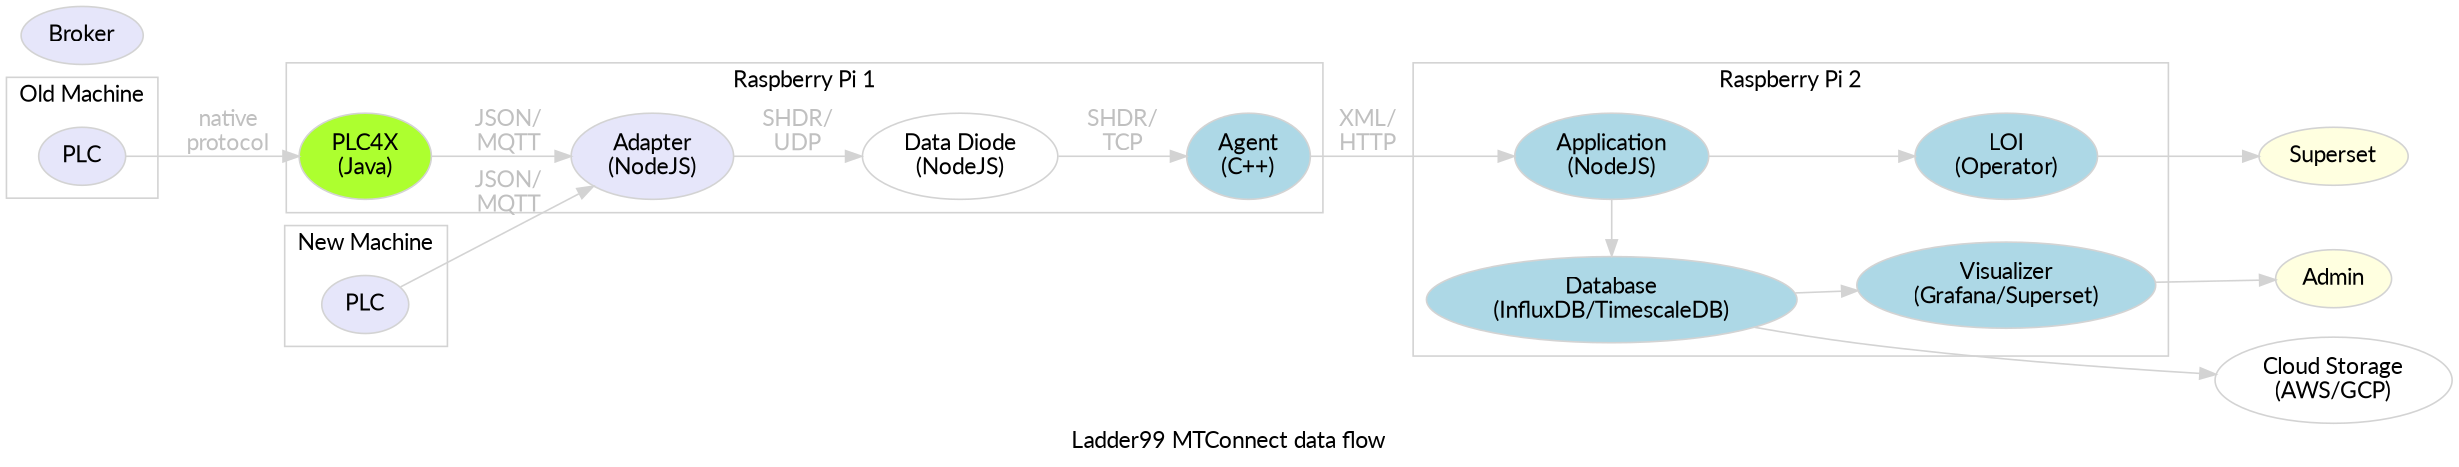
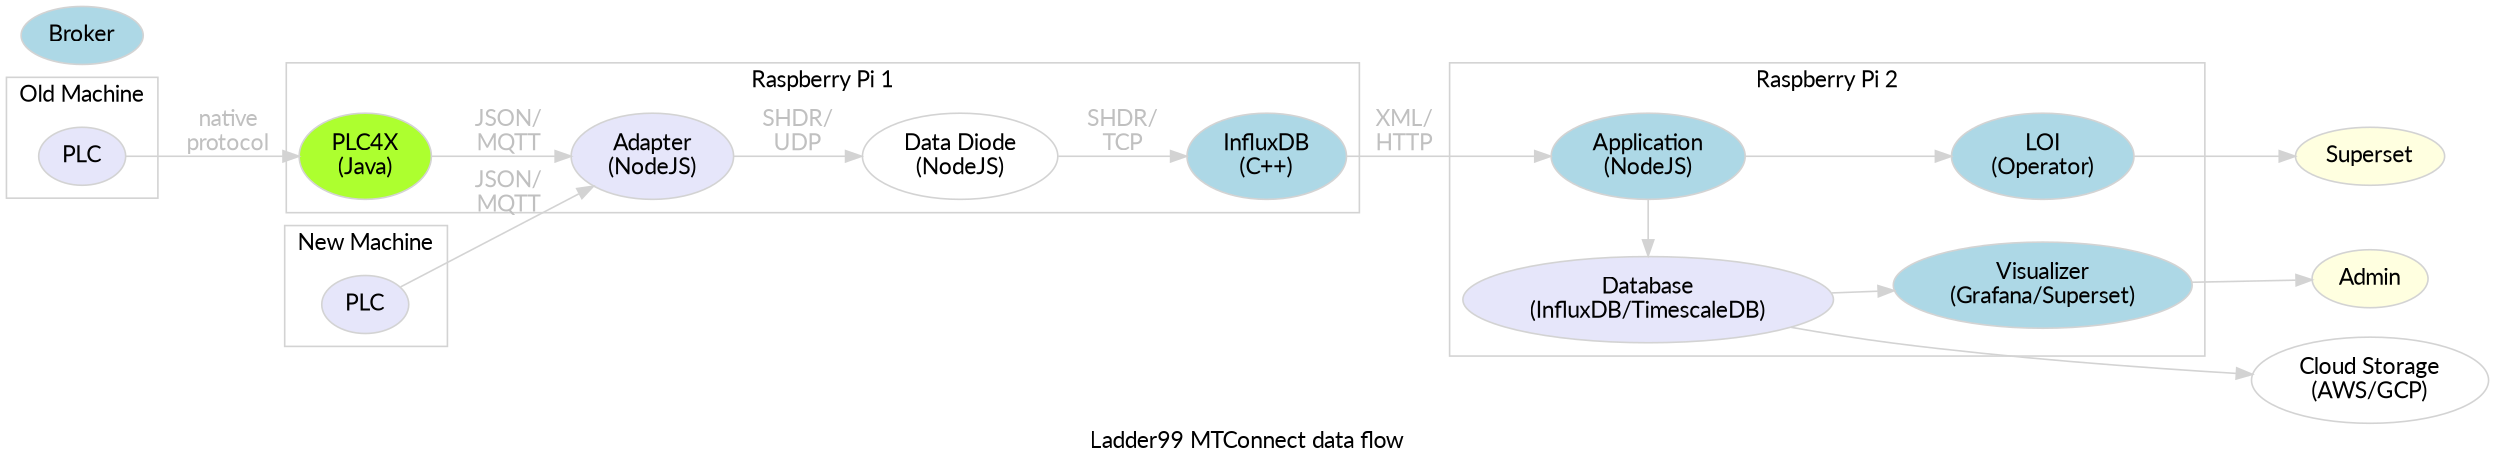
node "Broker": fillcolor lavender -> lightblue
node "Agent (C++)": label "Agent (C++)" -> "InfluxDB (C++)"
node "Database (InfluxDB/TimescaleDB)": fillcolor lightblue -> lavender
